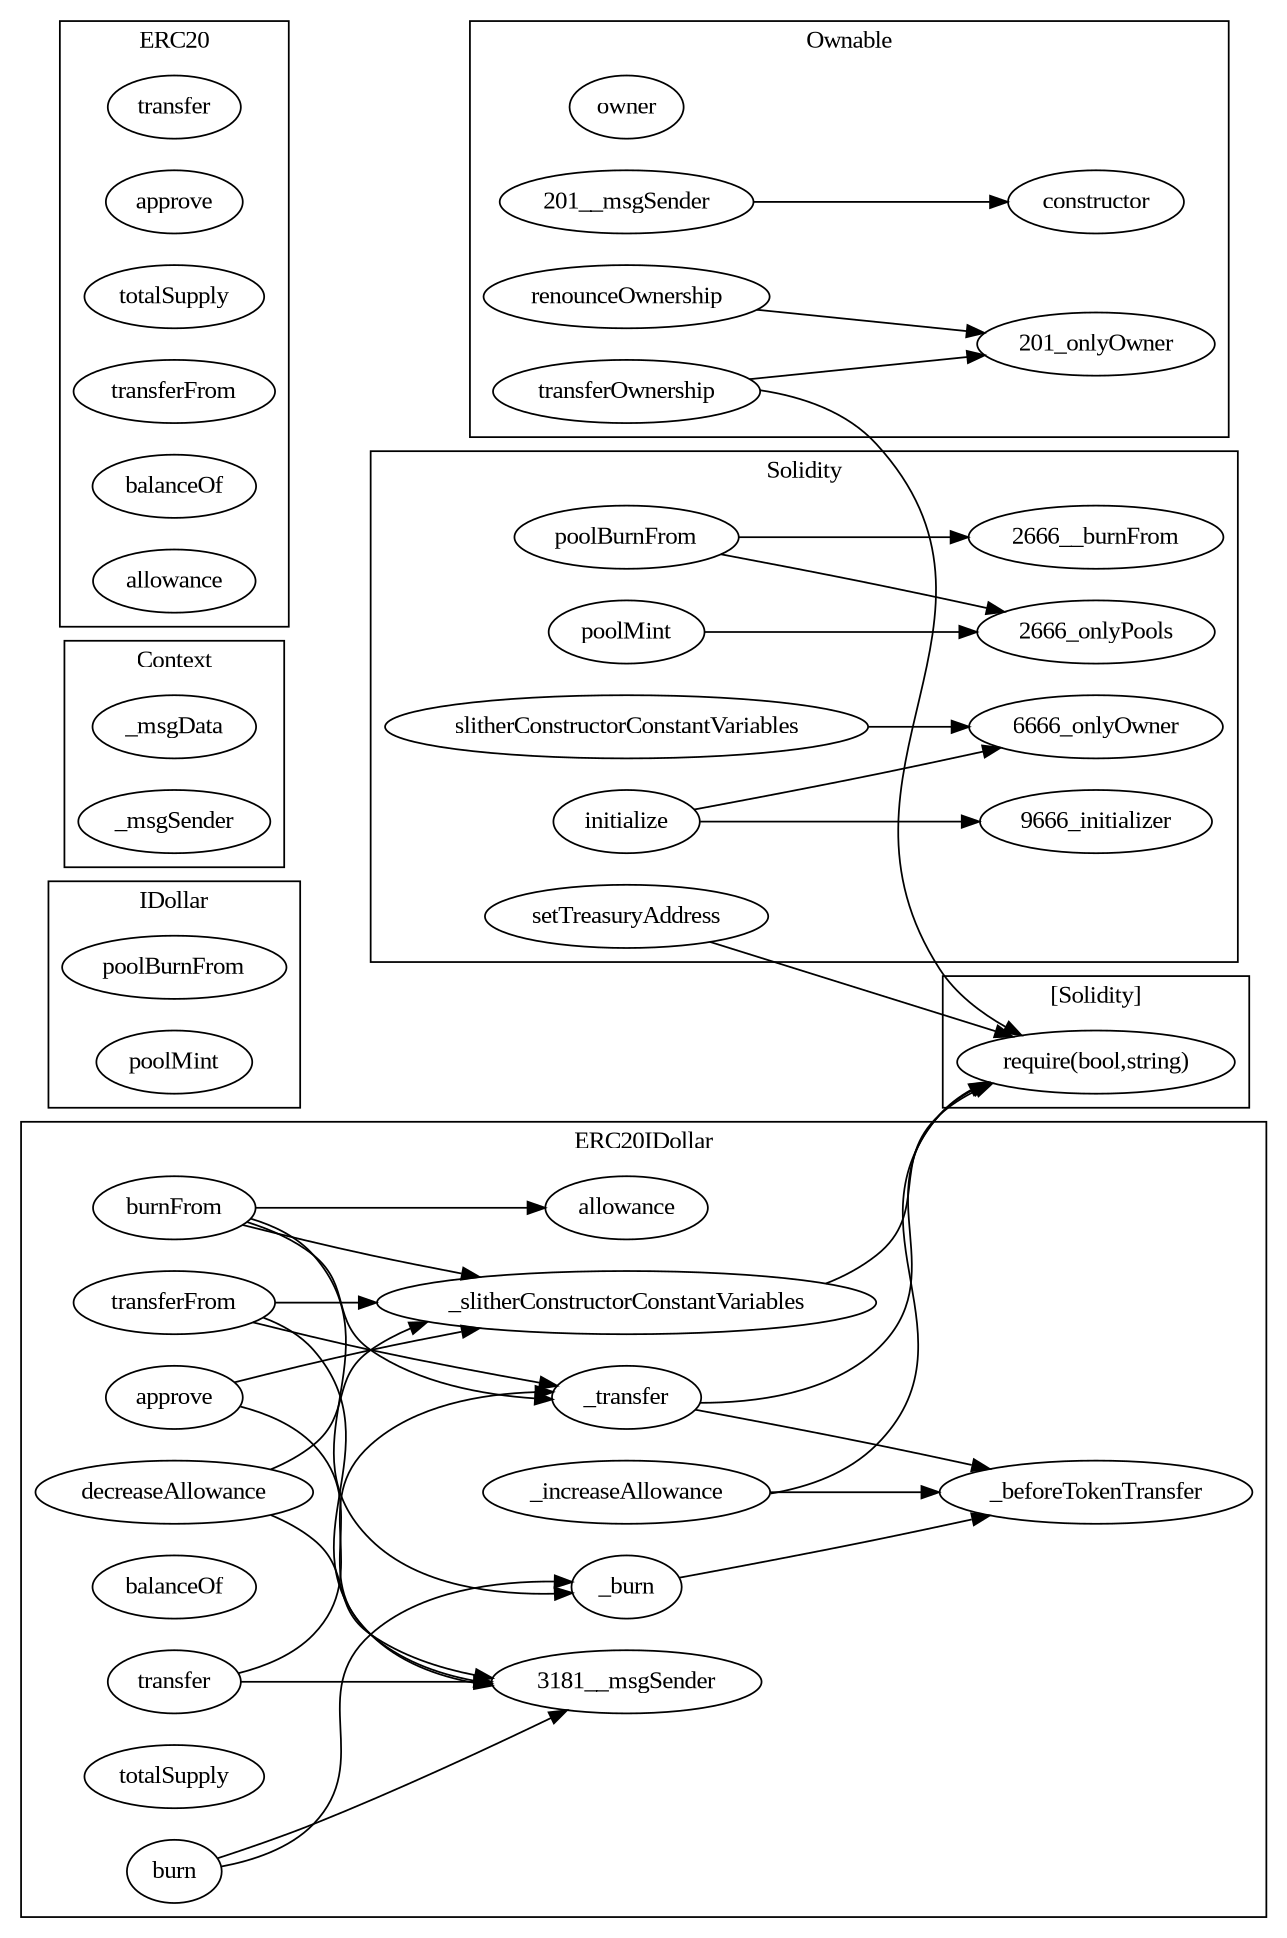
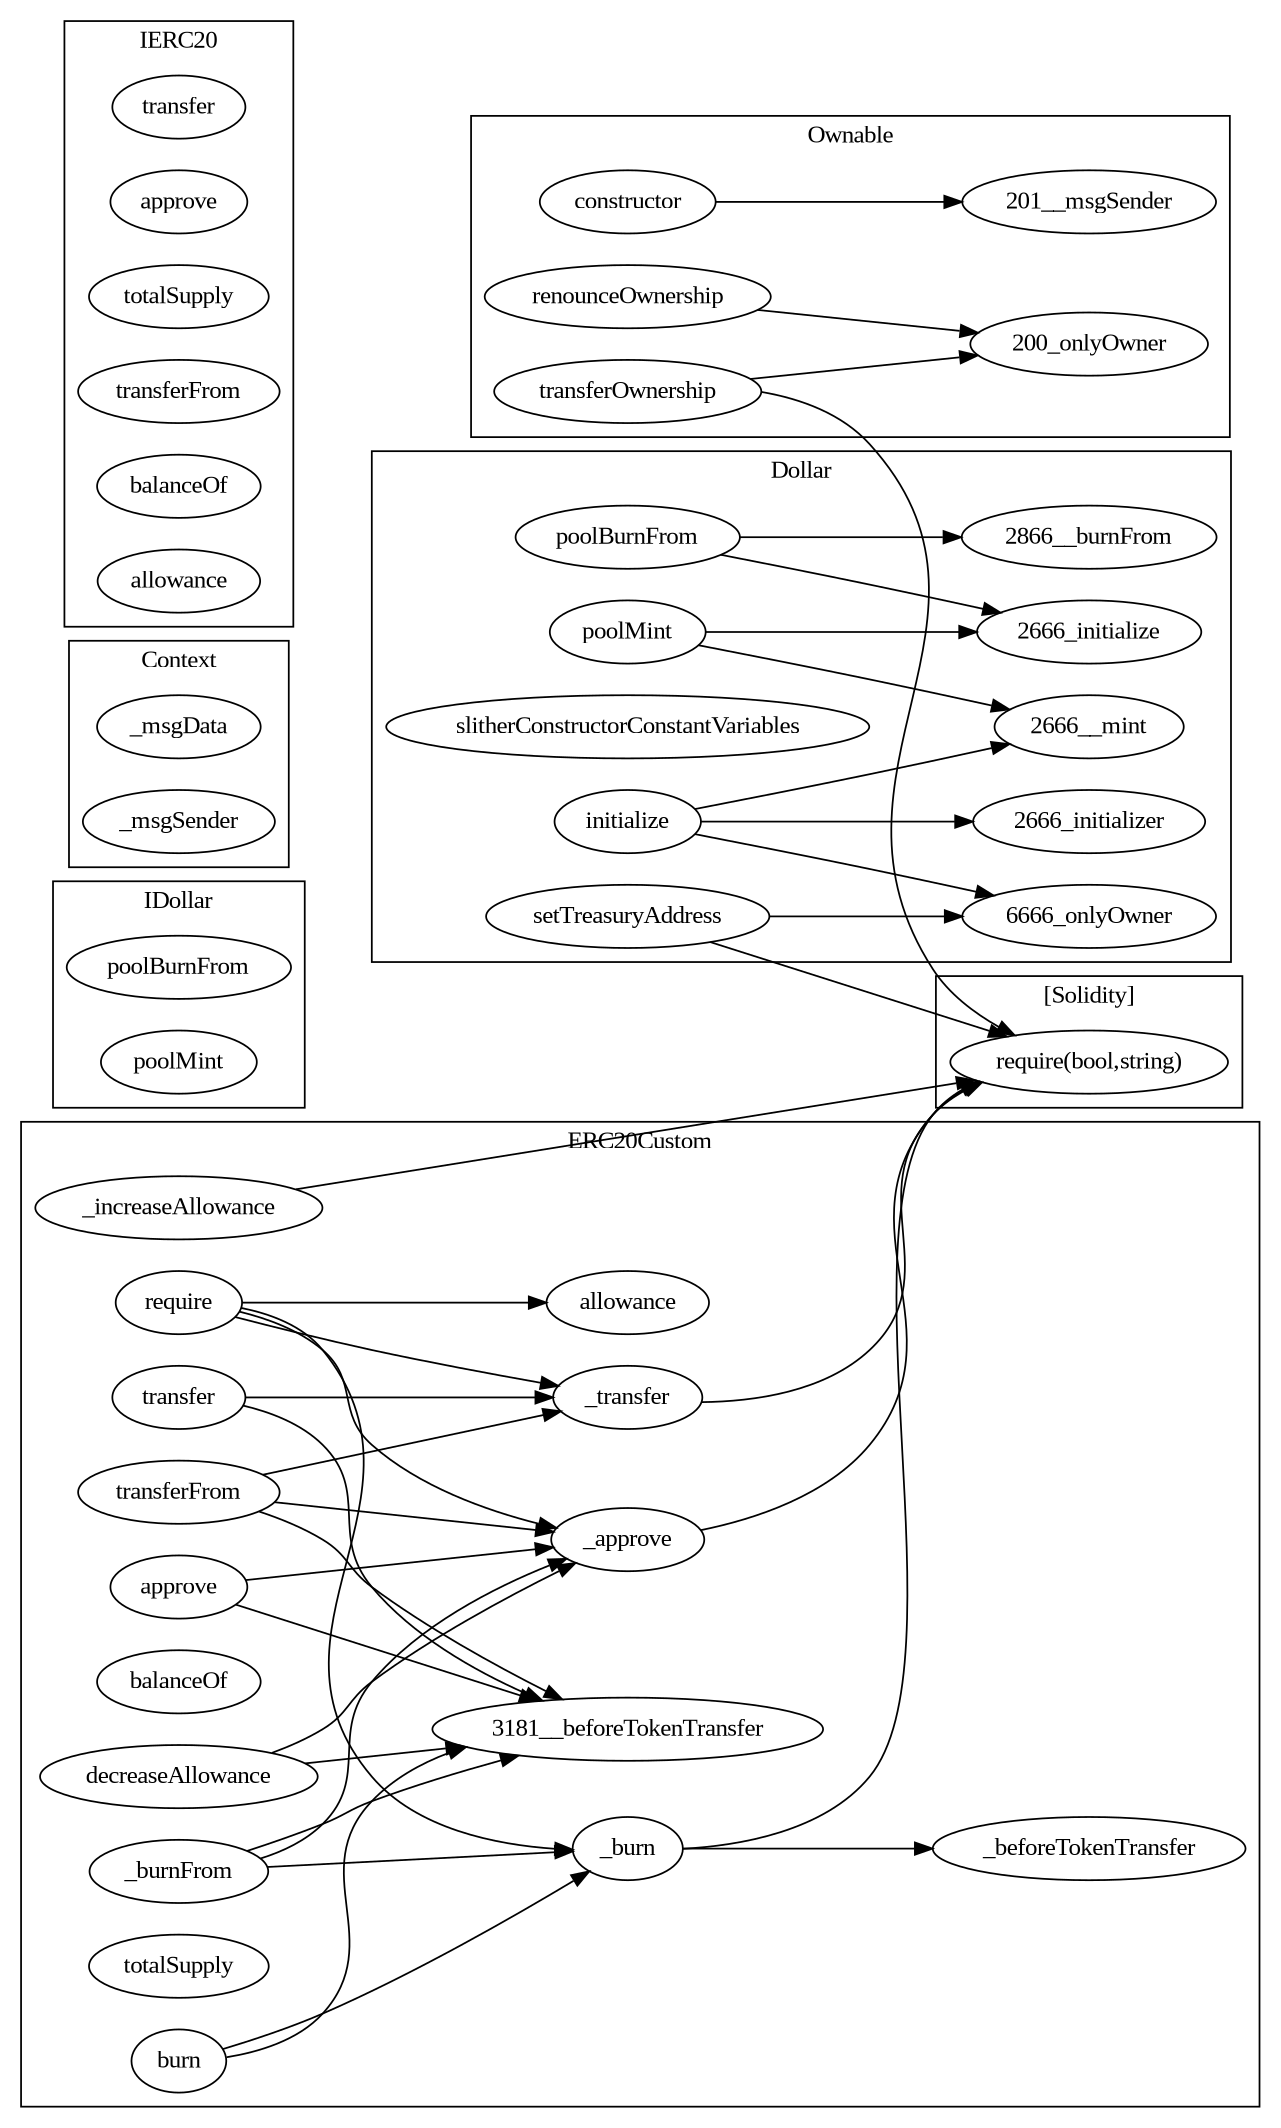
cluster "ERC20": label "ERC20" -> "IERC20"
node "owner": removed
edge "201__msgSender" -> "constructor": reversed
node "201_onlyOwner": label "201_onlyOwner" -> "200_onlyOwner"
cluster "Solidity": label "Solidity" -> "Dollar"
node "2666__burnFrom": label "2666__burnFrom" -> "2866__burnFrom"
node "2666_onlyPools": label "2666_onlyPools" -> "2666_initialize"
edge "slitherConstructorConstantVariables" -> "6666_onlyOwner": now "setTreasuryAddress" -> "6666_onlyOwner"
node "2666__mint": added
node "9666_initializer": label "9666_initializer" -> "2666_initializer"
cluster "ERC20IDollar": label "ERC20IDollar" -> "ERC20Custom"
node "burnFrom": label "burnFrom" -> "require"
node "_slitherConstructorConstantVariables": label "_slitherConstructorConstantVariables" -> "_approve"
edge "_transfer" -> "_beforeTokenTransfer": removed
edge "_increaseAllowance" -> "_beforeTokenTransfer": removed
edge "_burn" -> "require(bool,string)": added
node "3181__msgSender": label "3181__msgSender" -> "3181__beforeTokenTransfer"
node "_burnFrom": added
